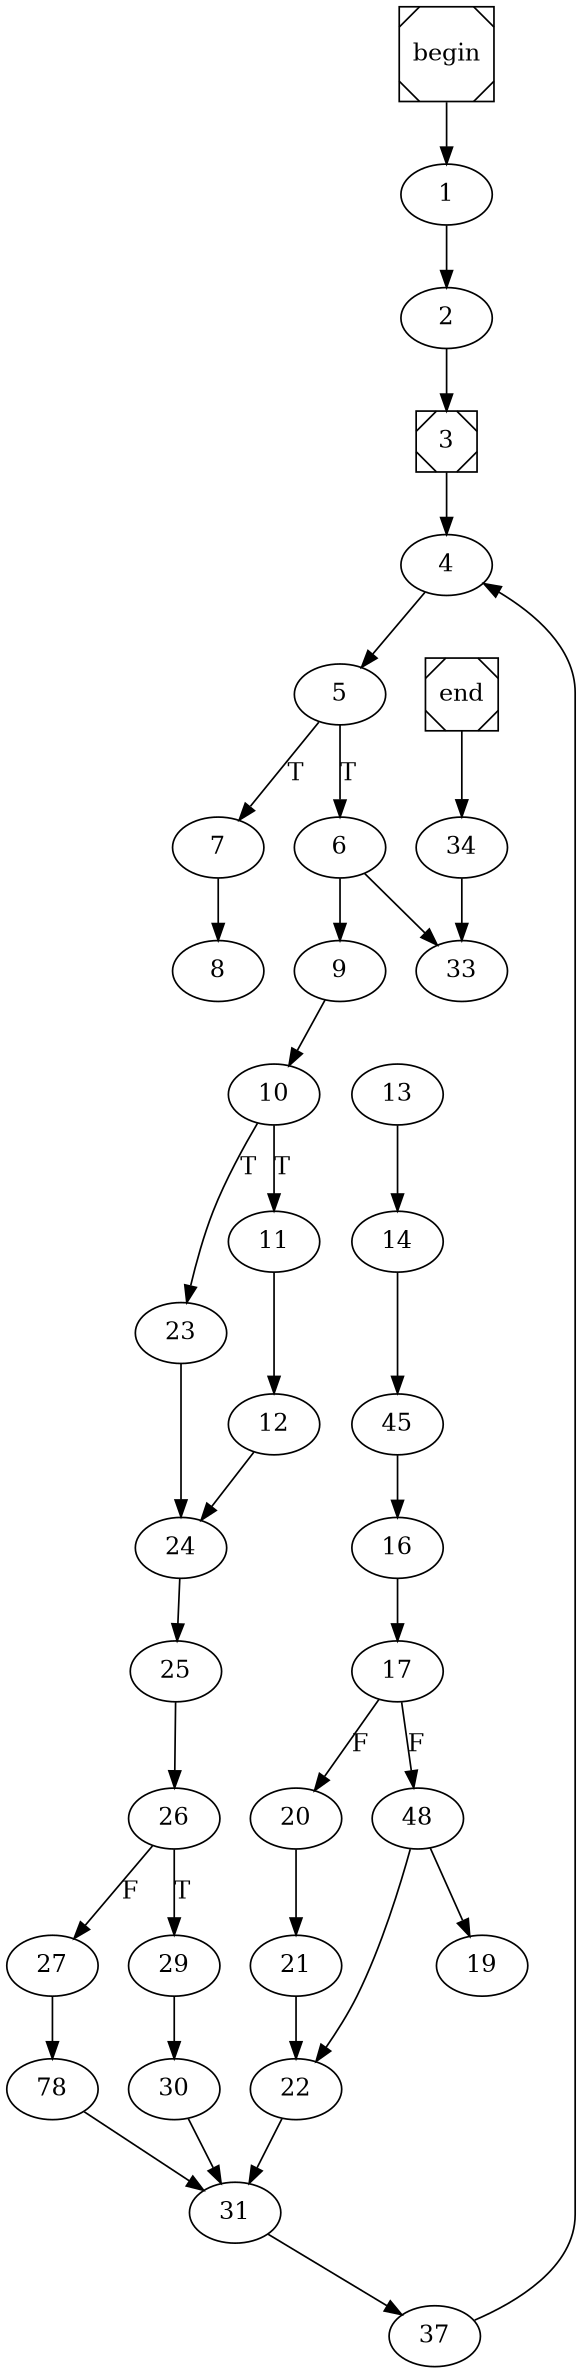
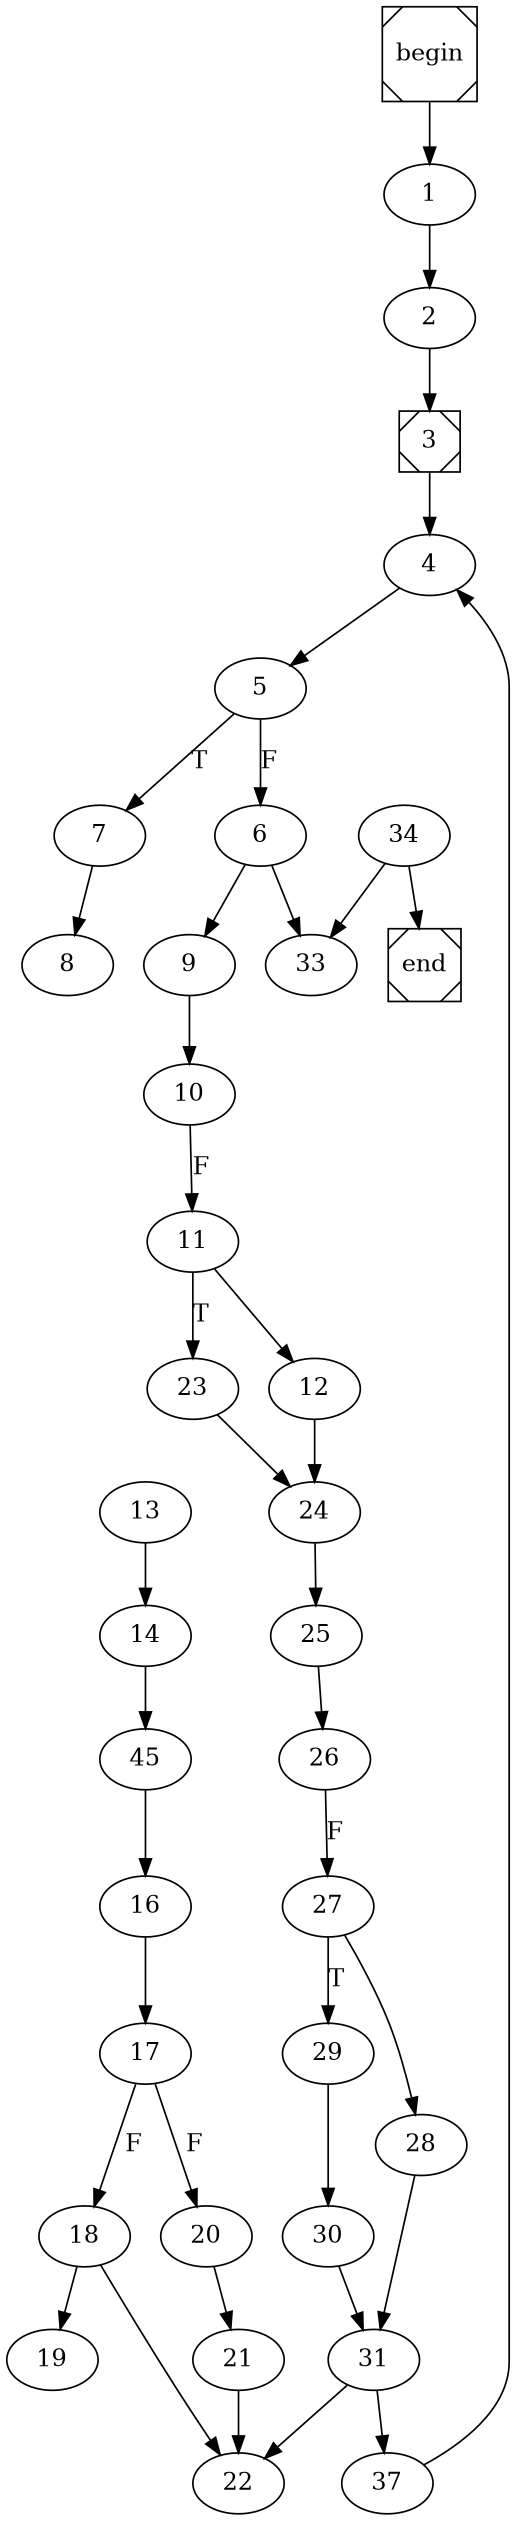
edge "end" -> "34": reversed
edge "5" -> "6": label "T" -> "F"
edge "10" -> "11": label "T" -> "F"
edge "10" -> "23": now "11" -> "23"
node "48": label "48" -> "18"
edge "26" -> "29": now "27" -> "29"
node "78": label "78" -> "28"
edge "22" -> "31": reversed
